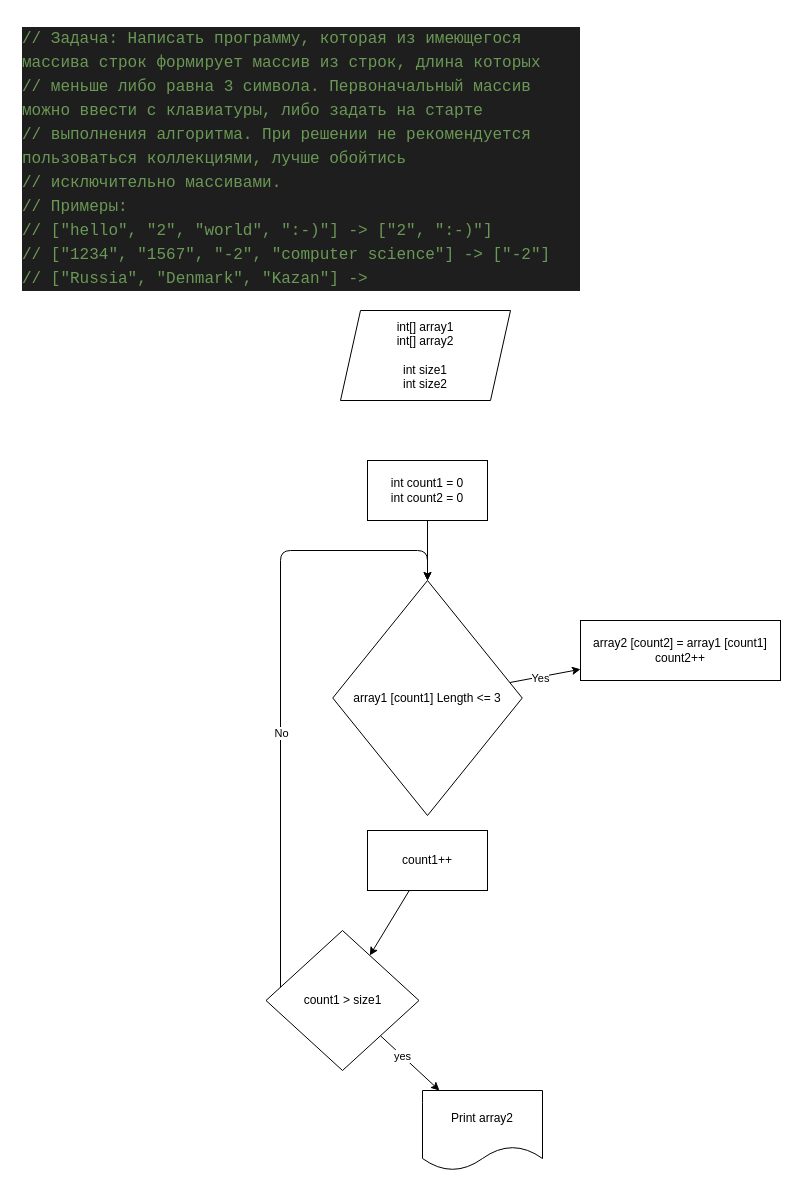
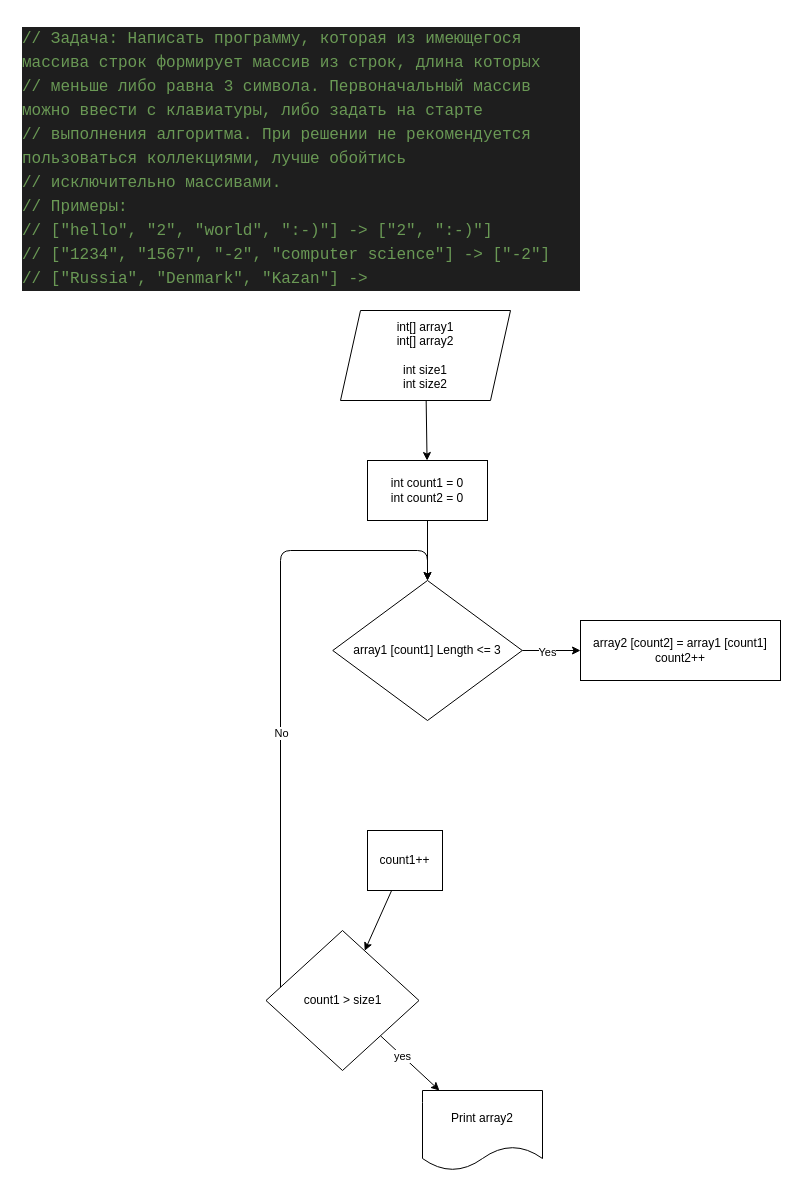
edge "int[] array1 int[] array2 int size1 int size2" -> "int count1 = 0 int count2 = 0": added
node "array1 [count1] Length <= 3": size 190x235 -> 190x140
node "count1++": size 120x60 -> 75x60
